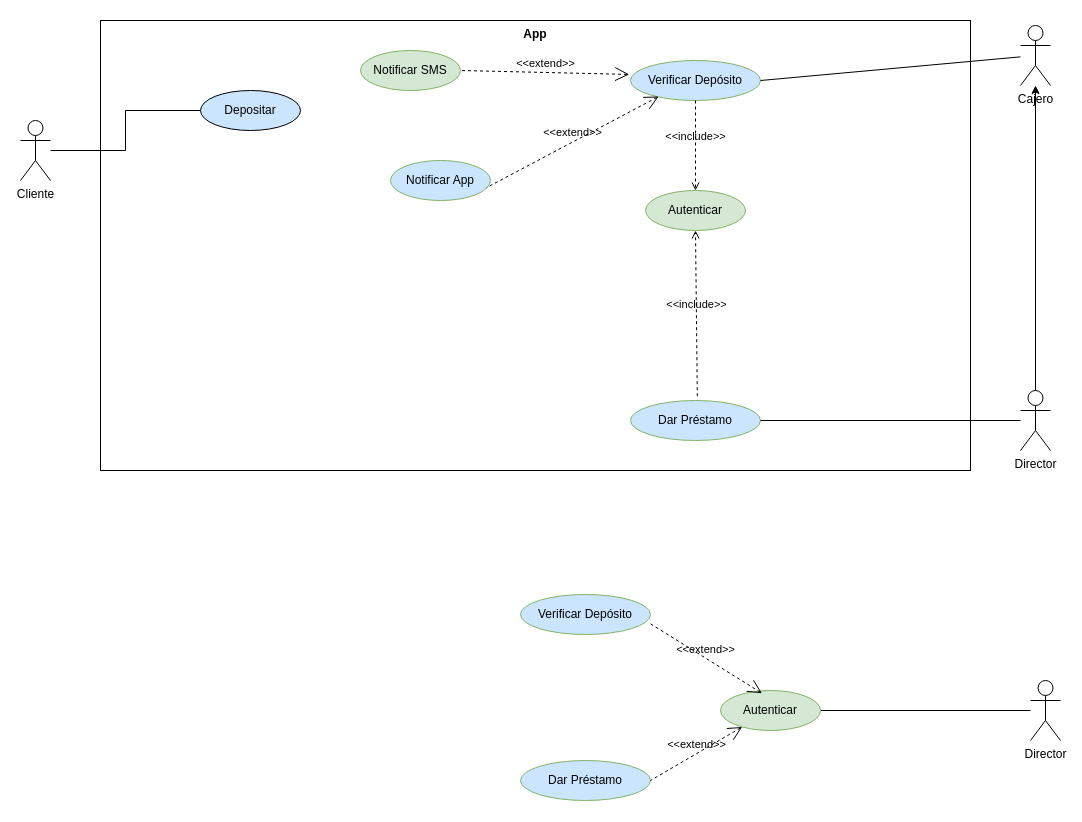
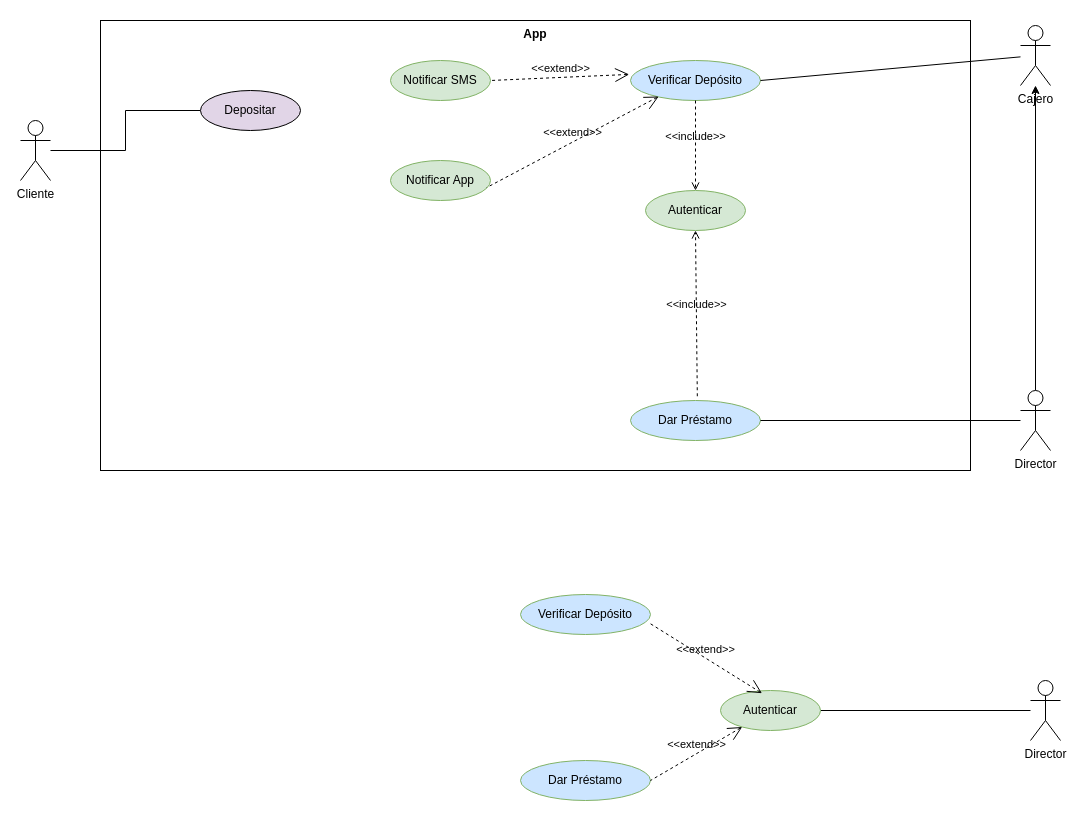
node "Notificar SMS": moved (411, 71) -> (441, 81)
node "Depositar": fillcolor #cce5ff -> #e1d5e7
node "Notificar App": fillcolor #cce5ff -> #d5e8d4
